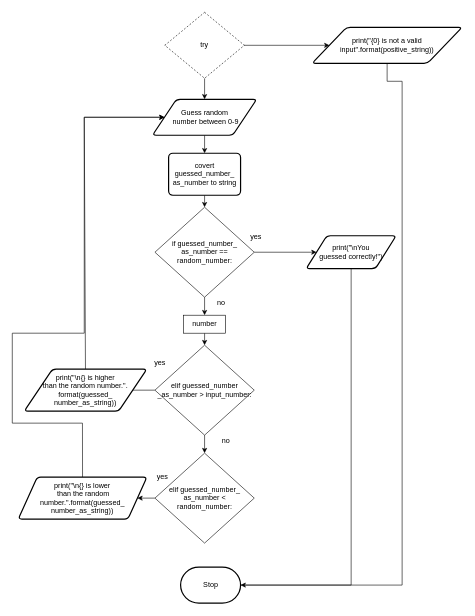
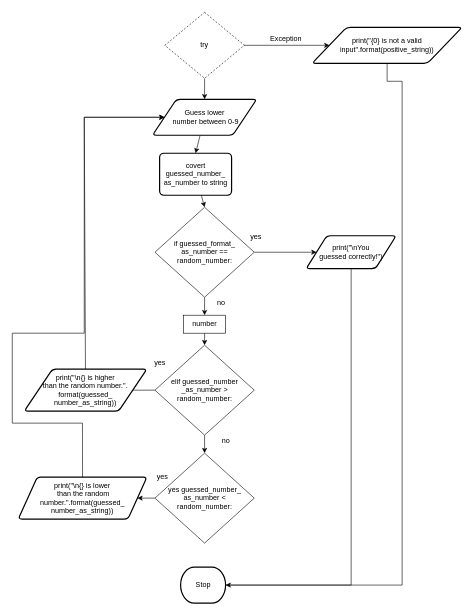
node "Exception": added
node "Guess random number between 0-9": label "Guess random number between 0-9" -> "Guess lower number between 0-9"
node "covert guessed_number_ as_number to string": moved (205, 174) -> (196, 174)
node "if guessed_number_ as_number == random_number:": label "if guessed_number_ as_number == random_number:" -> "if guessed_format_ as_number == random_number:"
node "elif guessed_number _as_number > input_number:": label "elif guessed_number _as_number > input_number:" -> "elif guessed_number _as_number > random_number:"
node "elif guessed_number_ as_number < random_number:": label "elif guessed_number_ as_number < random_number:" -> "yes guessed_number_ as_number < random_number:"
node "Stop": size 60x36 -> 45x36
